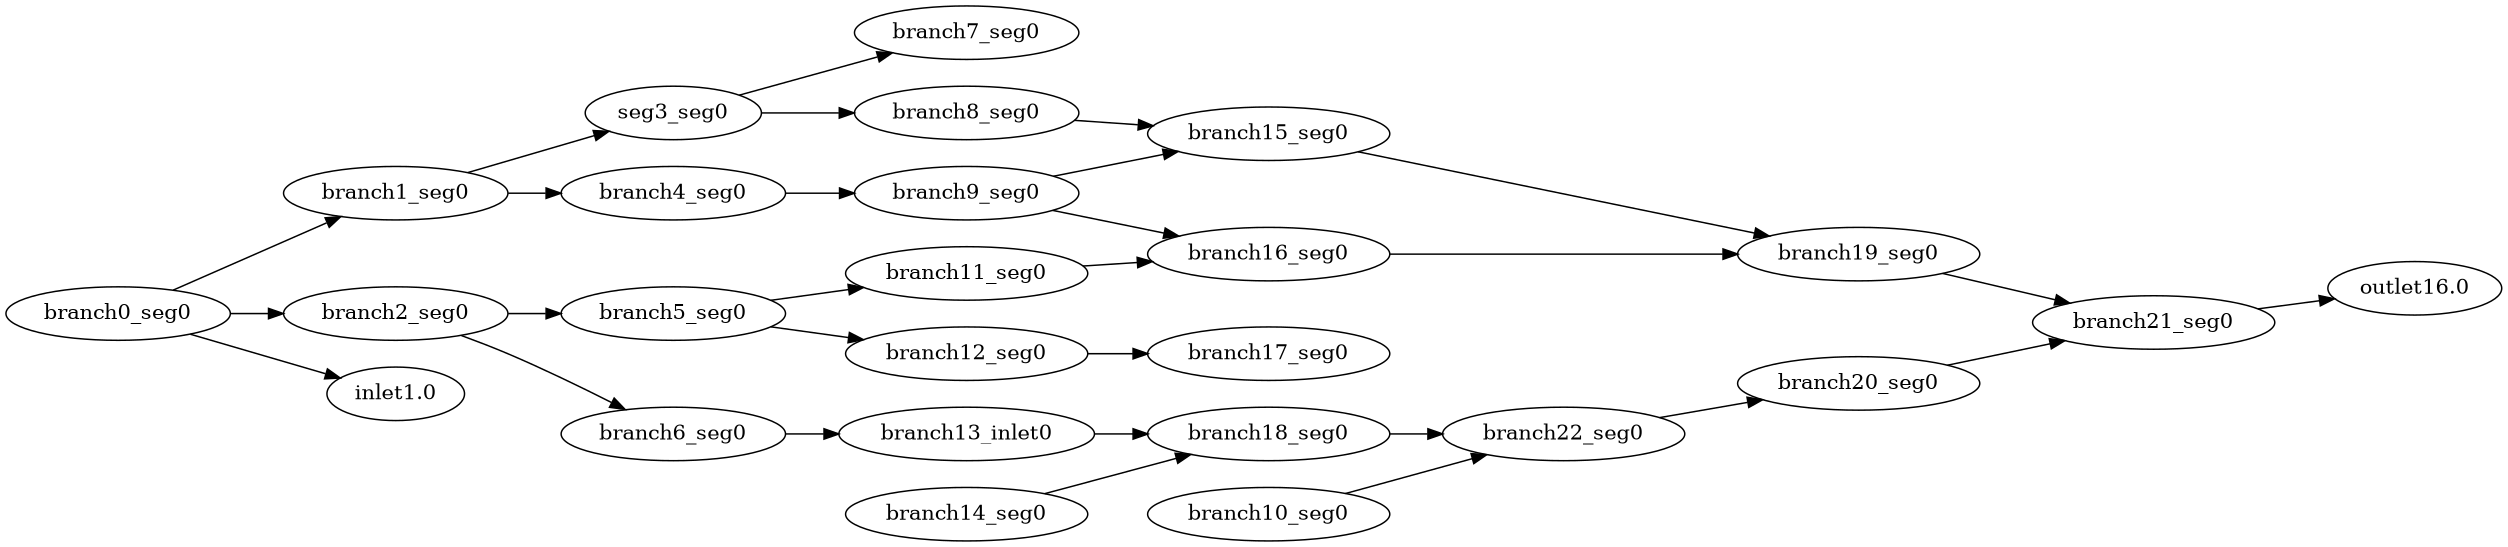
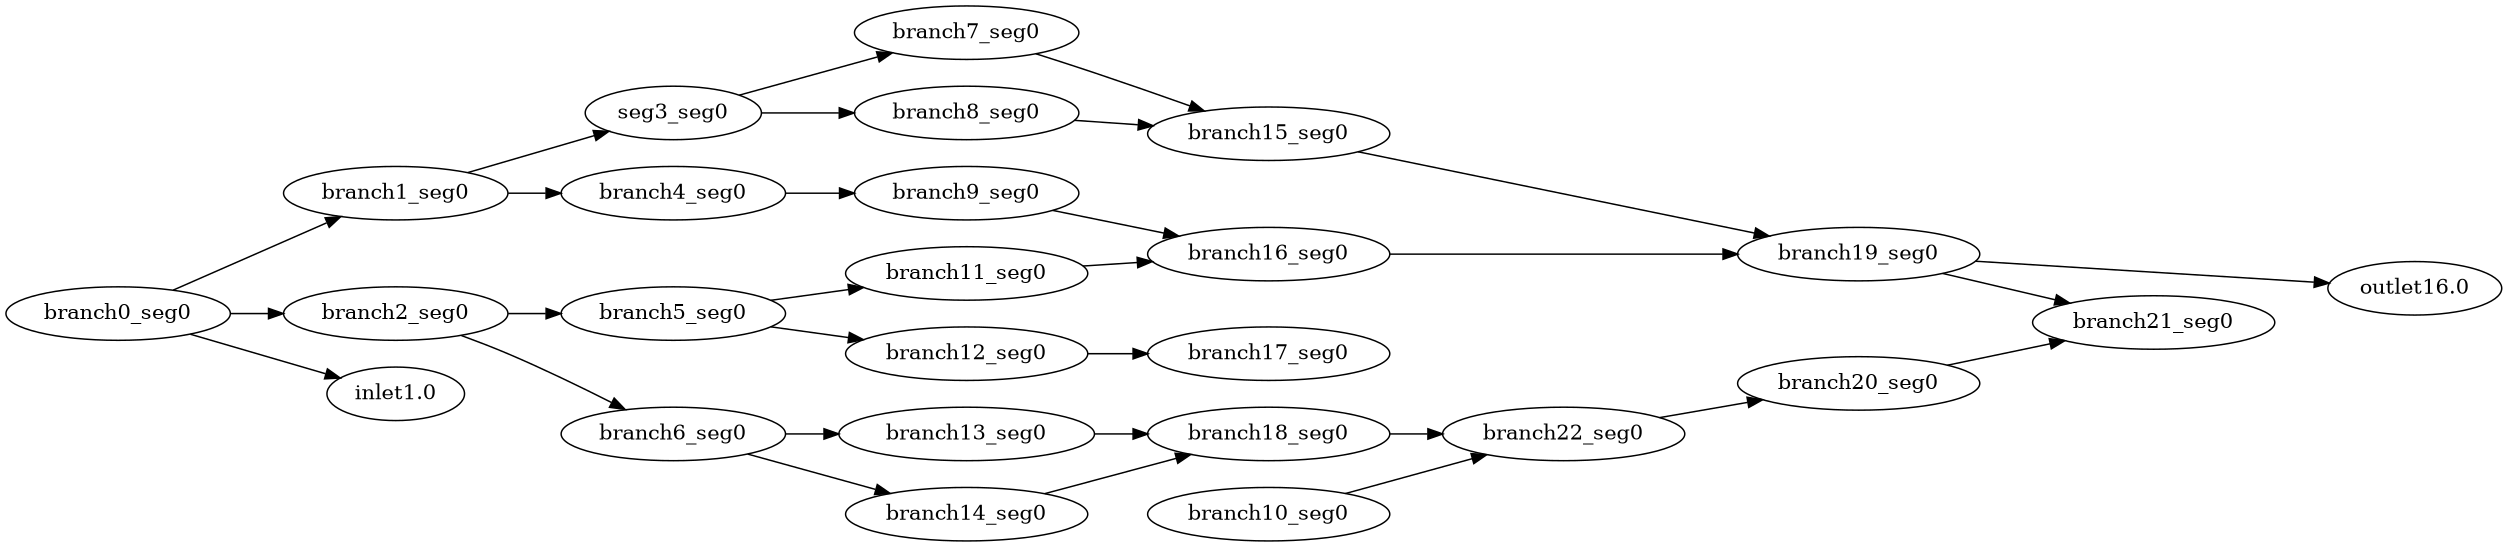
edge "branch9_seg0" -> "branch15_seg0": now "branch7_seg0" -> "branch15_seg0"
edge "branch21_seg0" -> "outlet16.0": now "branch19_seg0" -> "outlet16.0"
node "branch13_inlet0": label "branch13_inlet0" -> "branch13_seg0"
edge "branch6_seg0" -> "branch14_seg0": added
